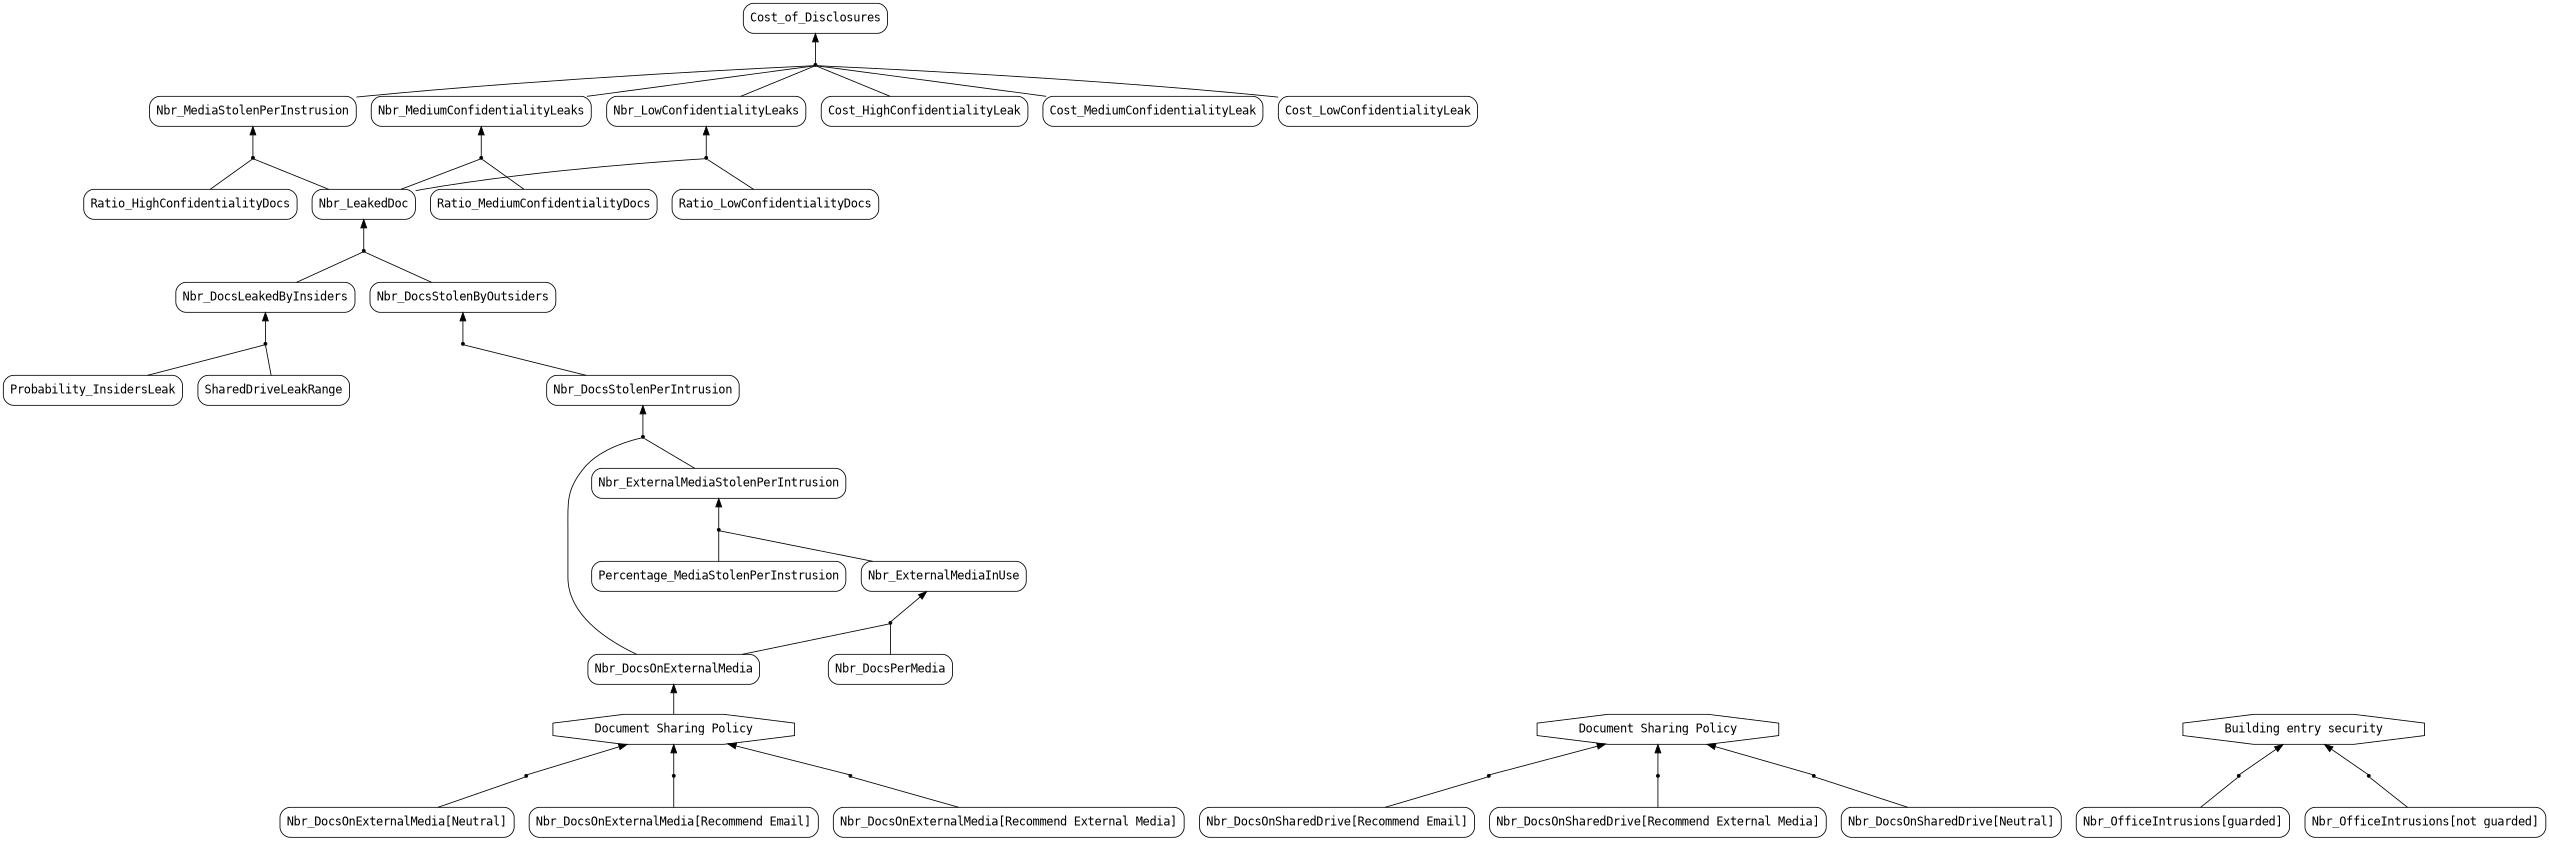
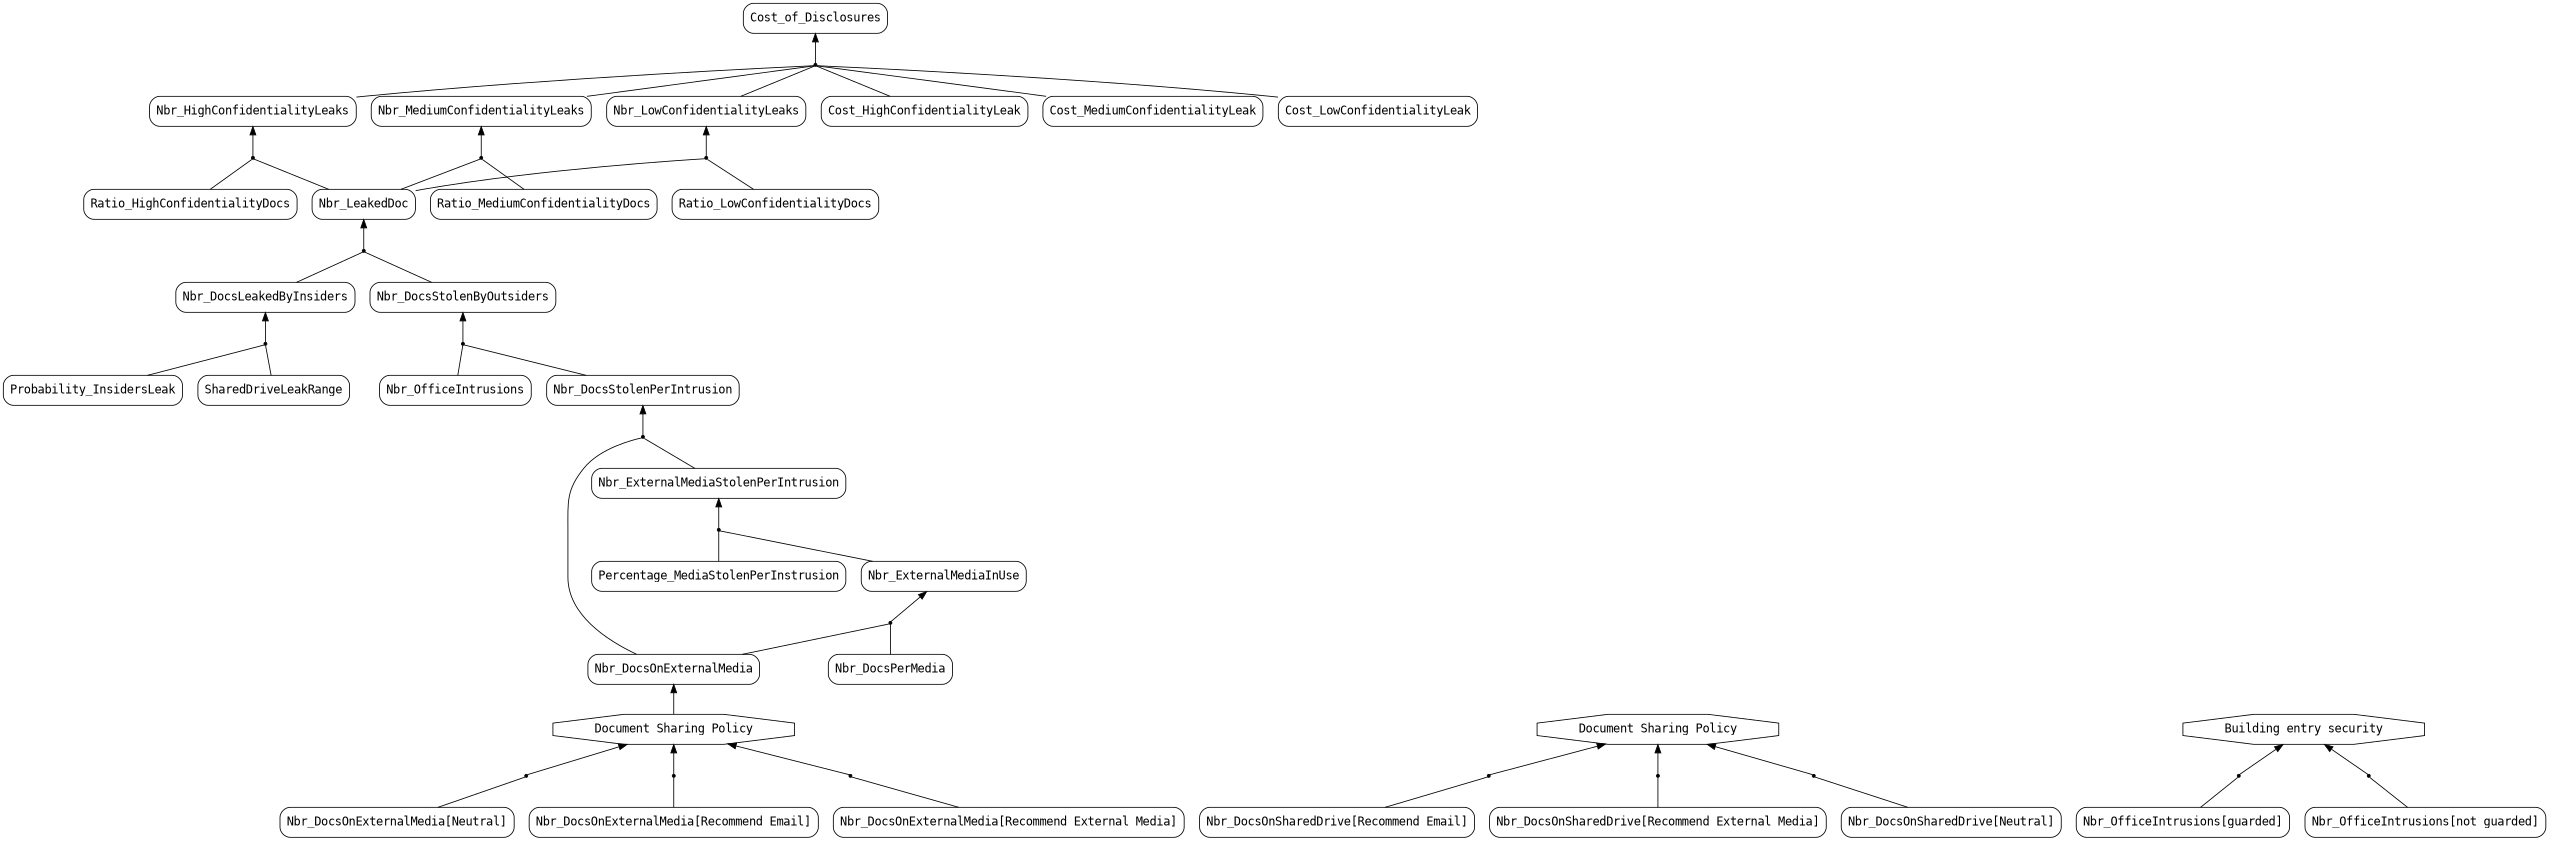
node "Nbr_MediaStolenPerInstrusion": label "Nbr_MediaStolenPerInstrusion" -> "Nbr_HighConfidentialityLeaks"
node "Nbr_OfficeIntrusions": added
